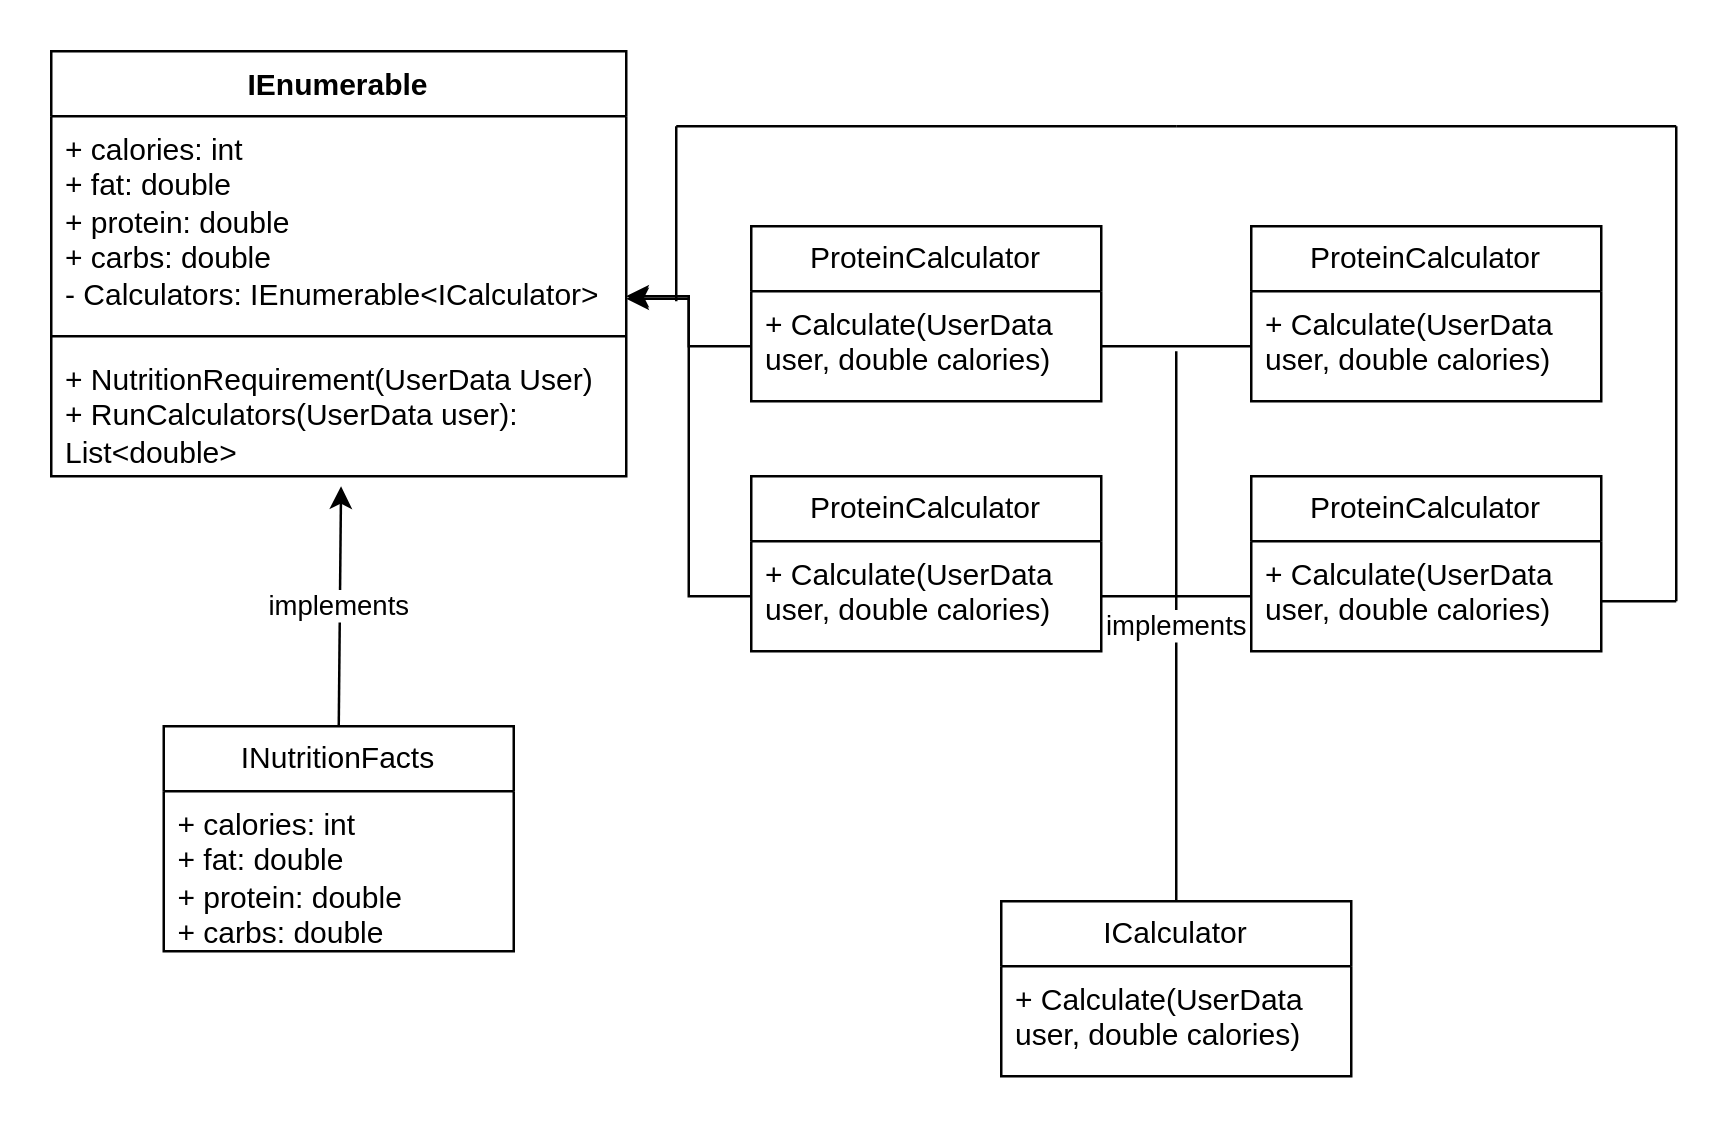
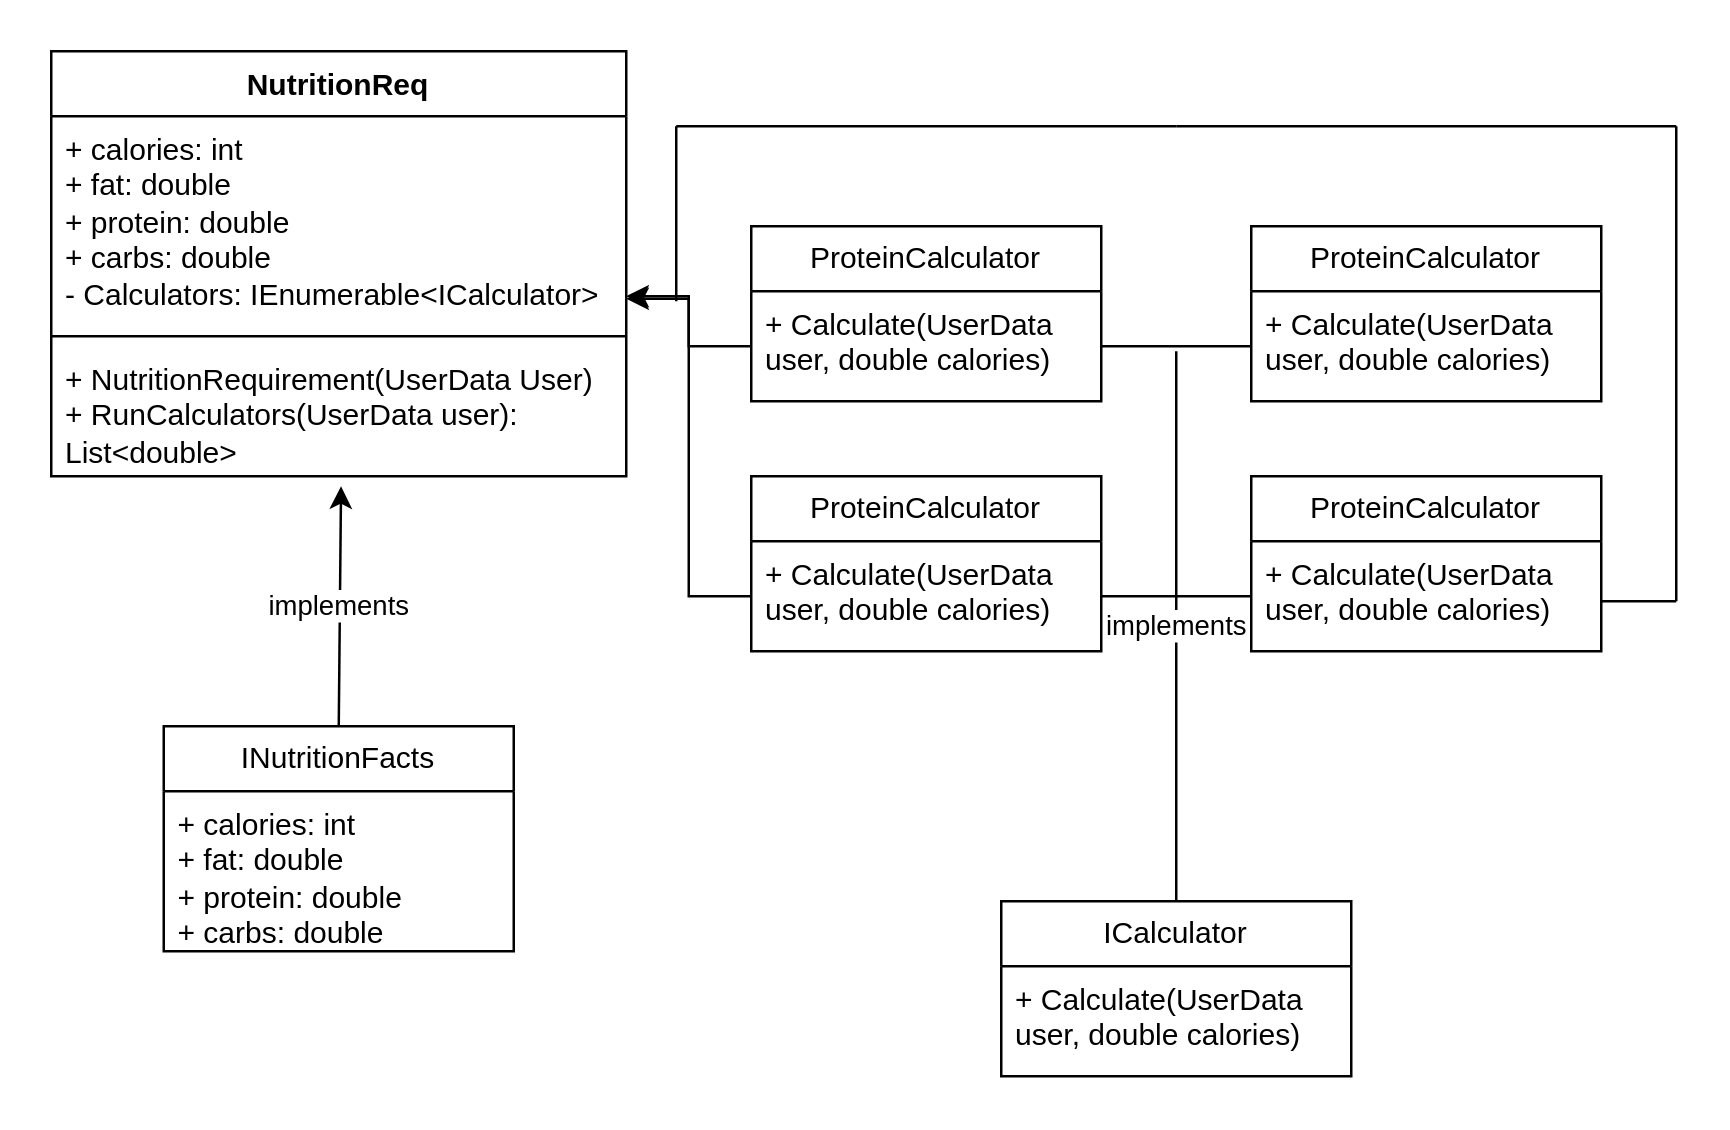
node "IEnumerable": label "IEnumerable" -> "NutritionReq"
